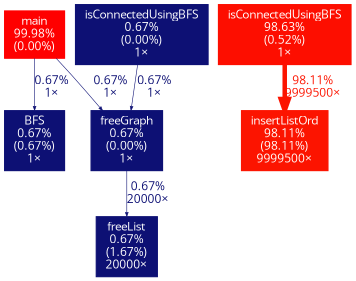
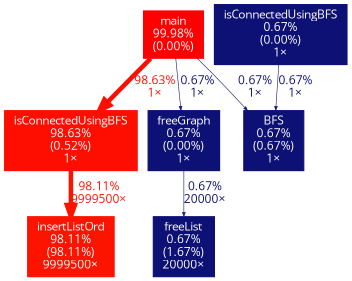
edge "main 99.98% (0.00%)" -> "isConnectedUsingBFS 98.63% (0.52%) 1×": added, label "98.63% 1×"
edge "isConnectedUsingBFS 0.67% (0.00%) 1×" -> "freeGraph 0.67% (0.00%) 1×": now "isConnectedUsingBFS 0.67% (0.00%) 1×" -> "BFS 0.67% (0.67%) 1×"
